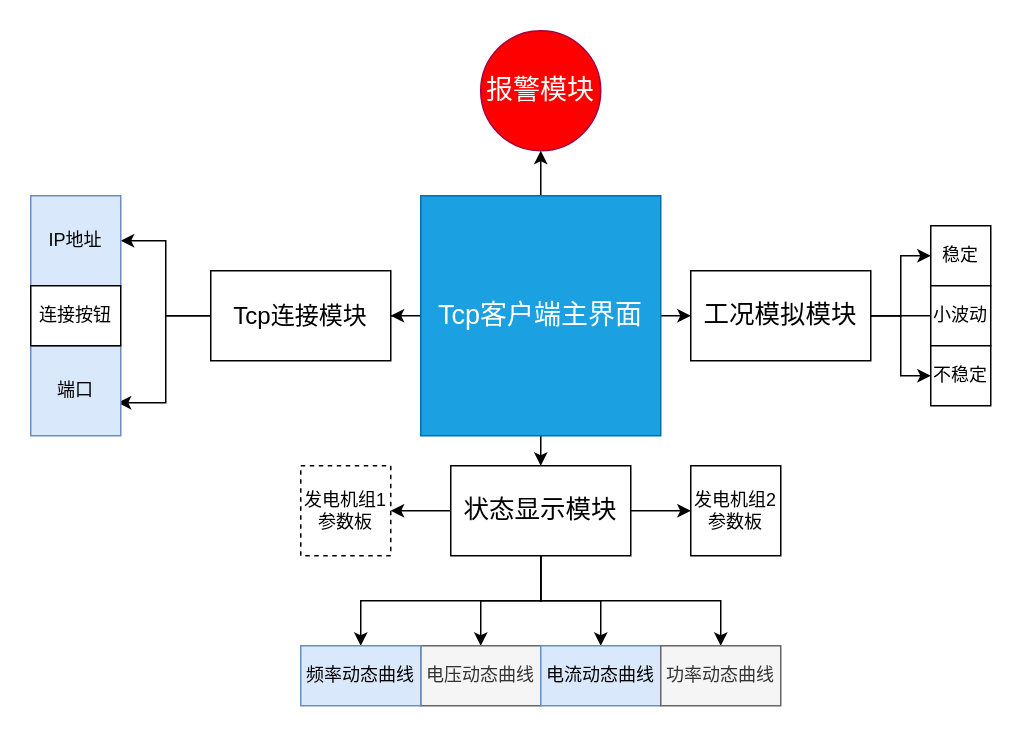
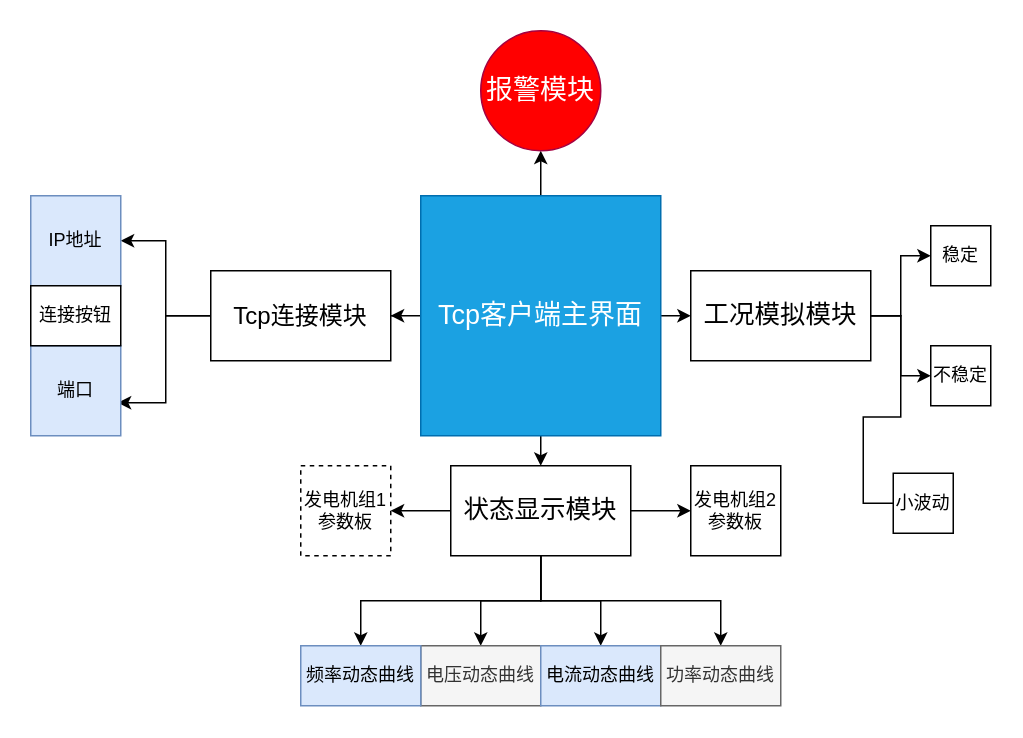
node "小波动": moved (961, 316) -> (923, 503)
